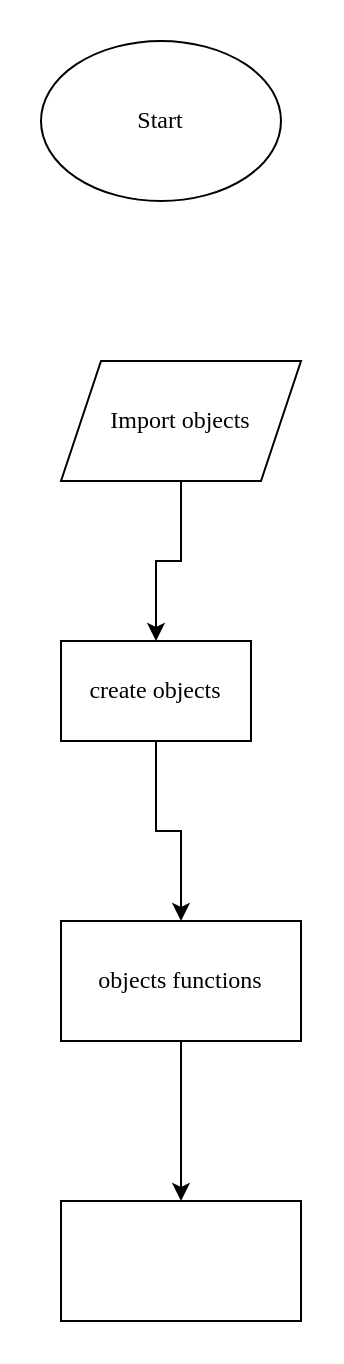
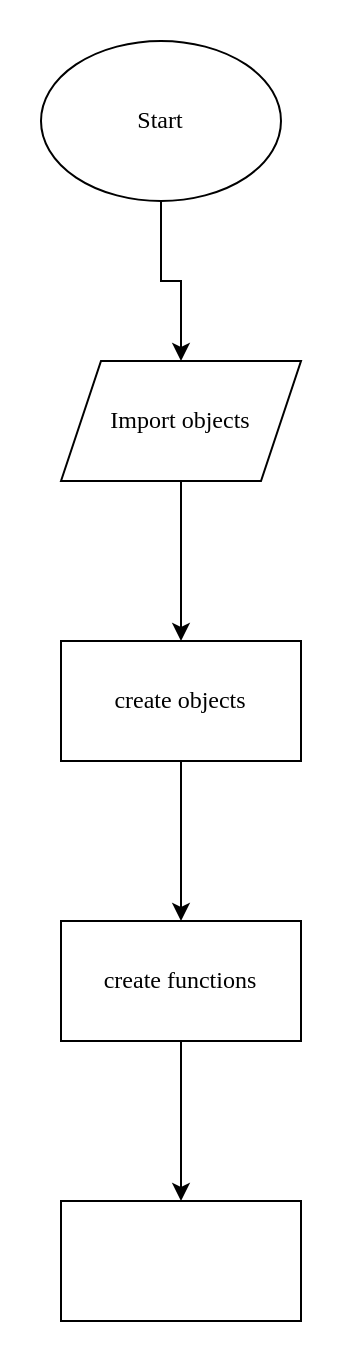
edge "Start" -> "Import objects": added
node "create objects": size 190x100 -> 240x120
node "objects functions": label "objects functions" -> "create functions"
